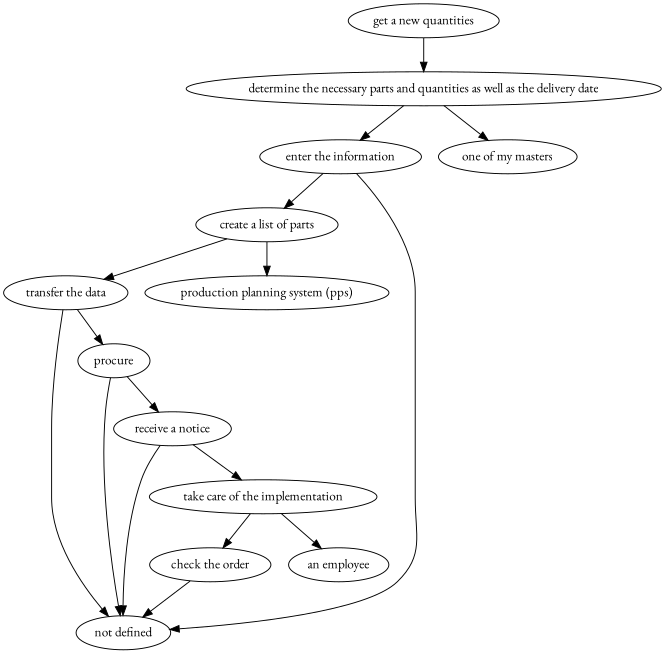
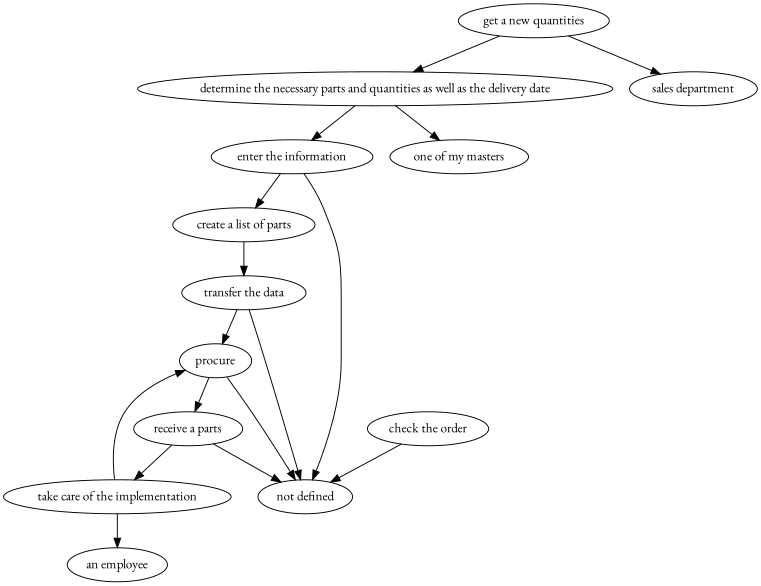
node "sales department": added
node "production planning system (pps)": removed
node "receive a notice": label "receive a notice" -> "receive a parts"
edge "take care of the implementation" -> "check the order": now "take care of the implementation" -> "procure"
